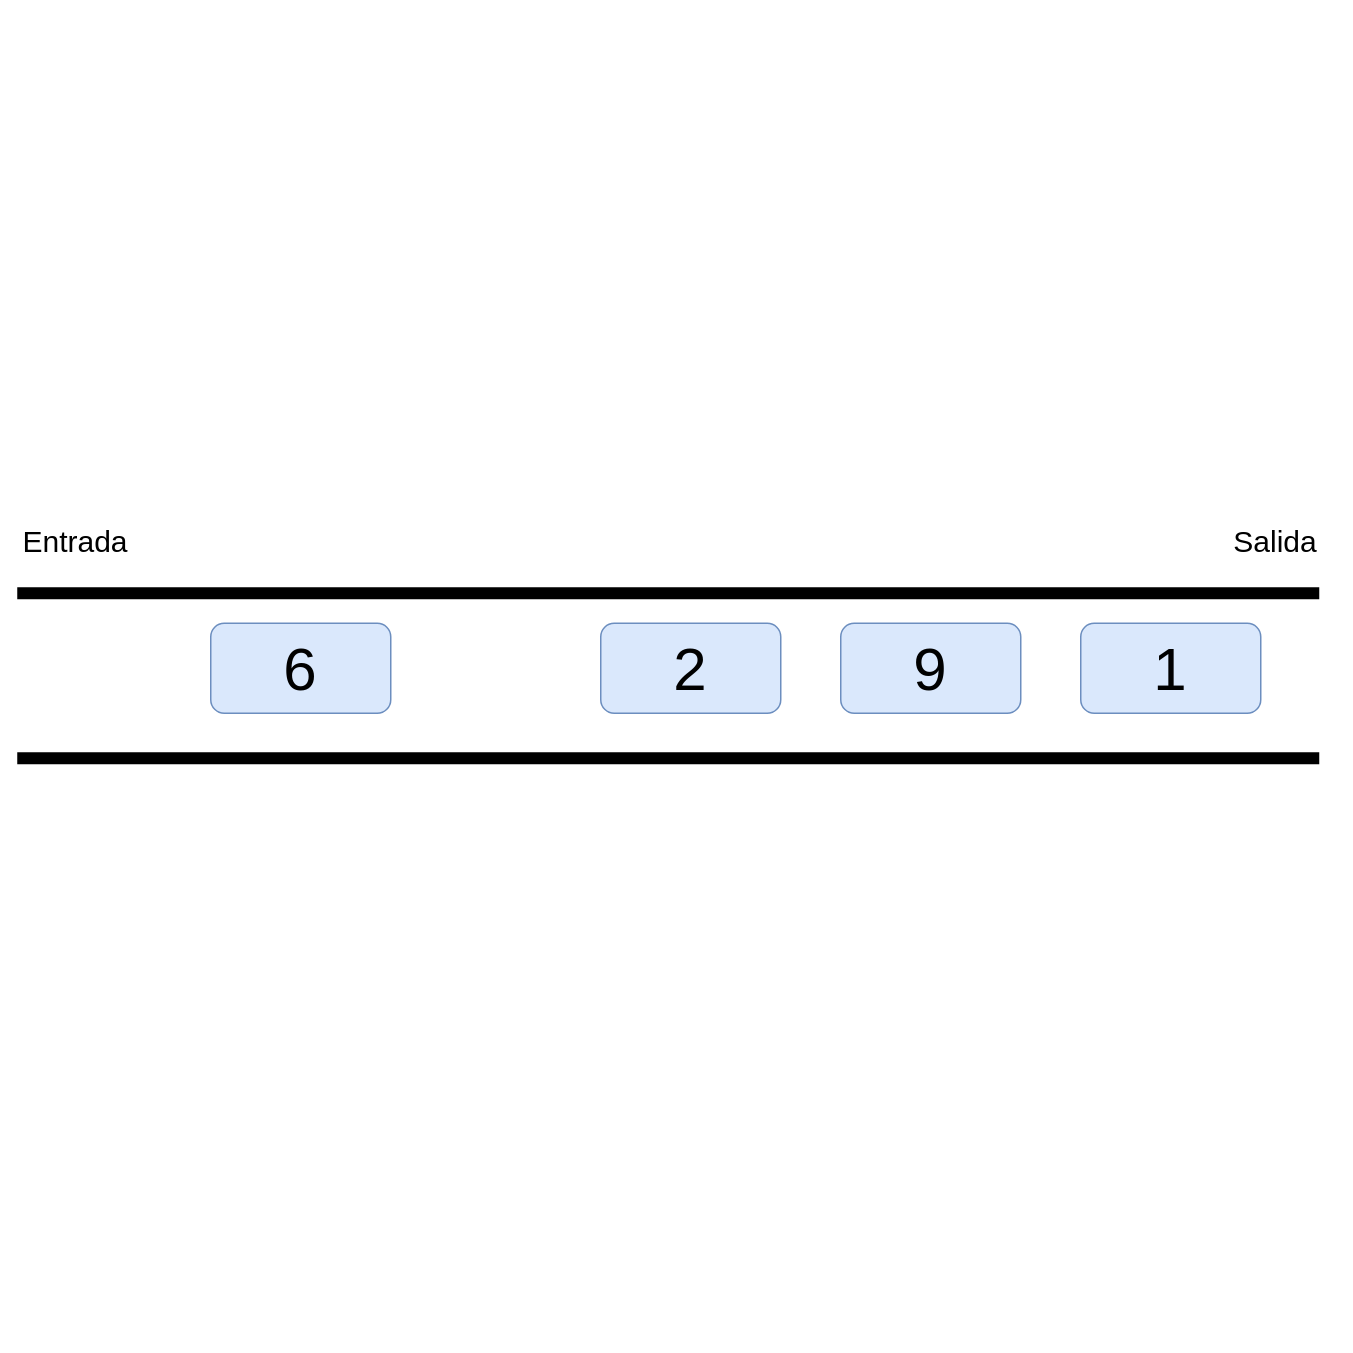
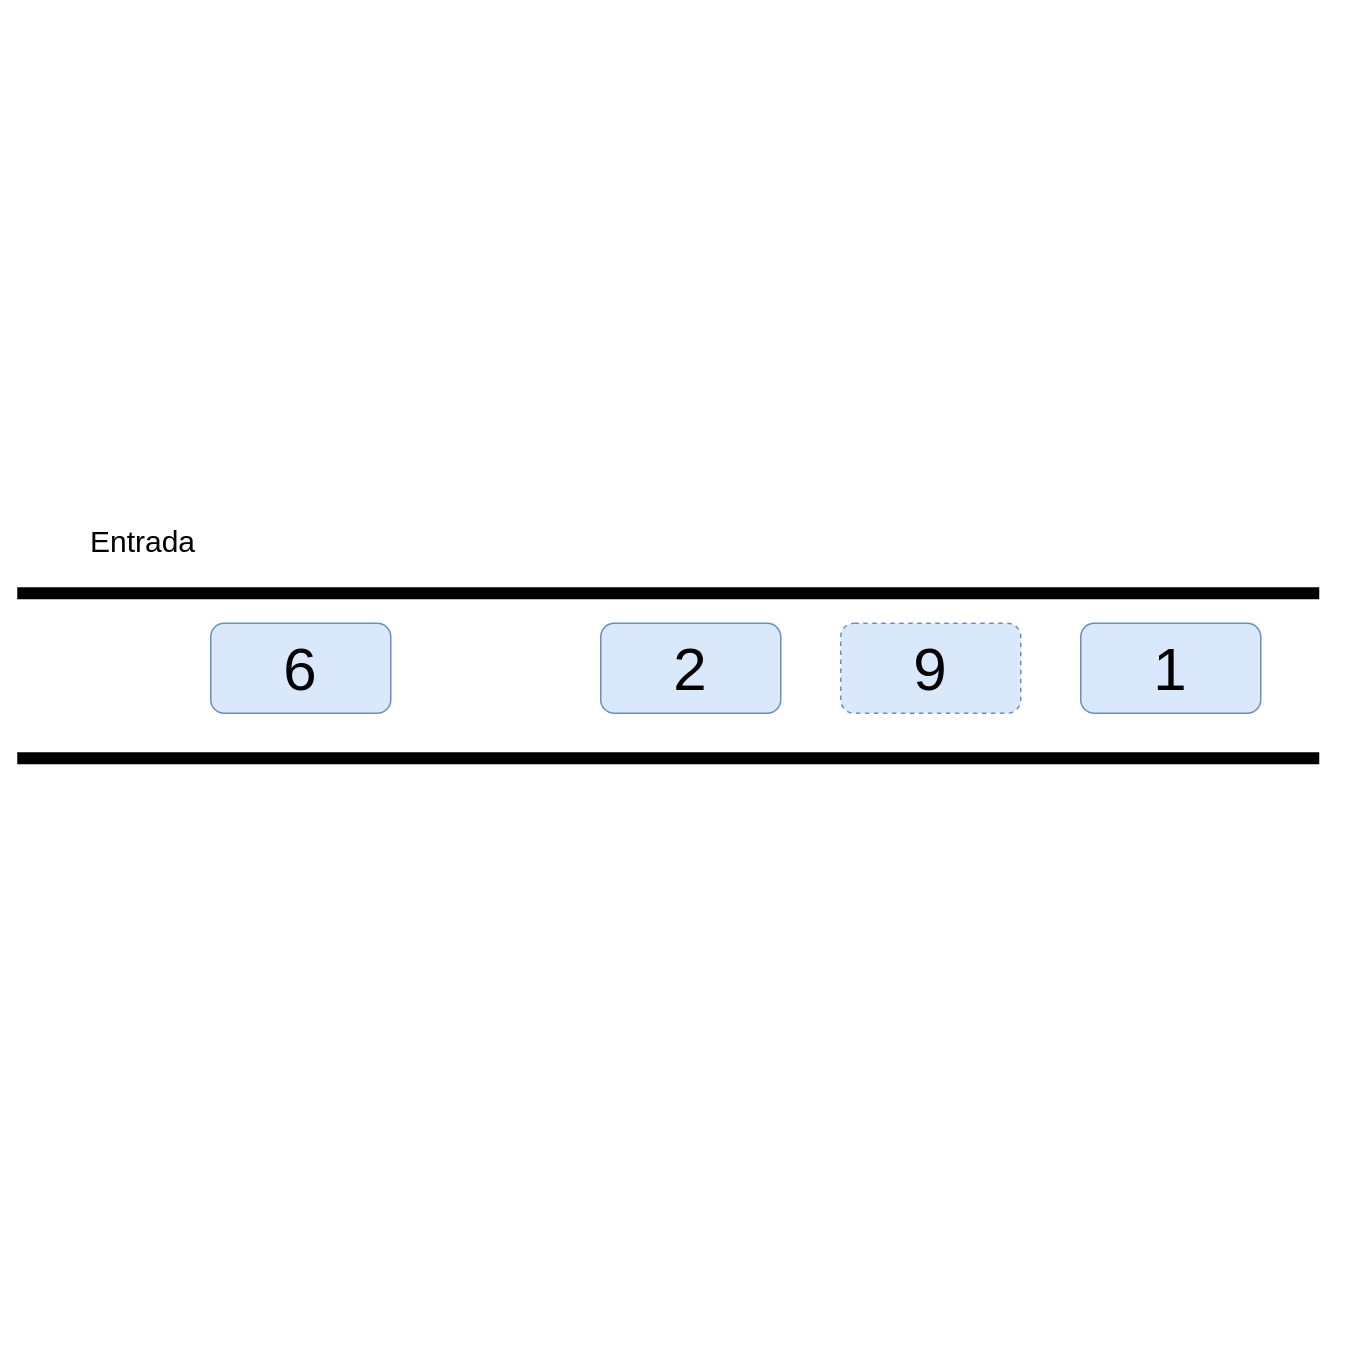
node "Entrada": moved (76, 541) -> (143, 541)
node "Salida": removed
node "9": style solid -> dashed
